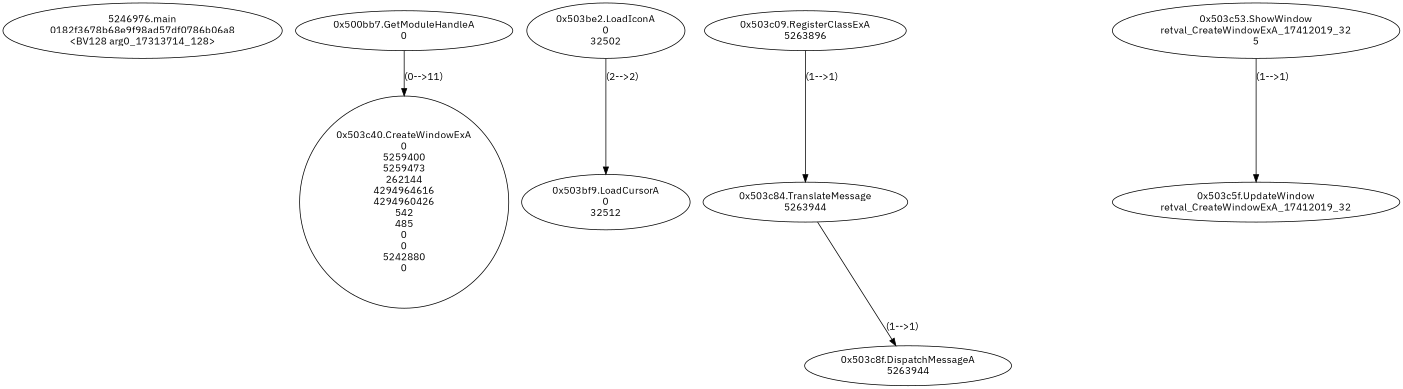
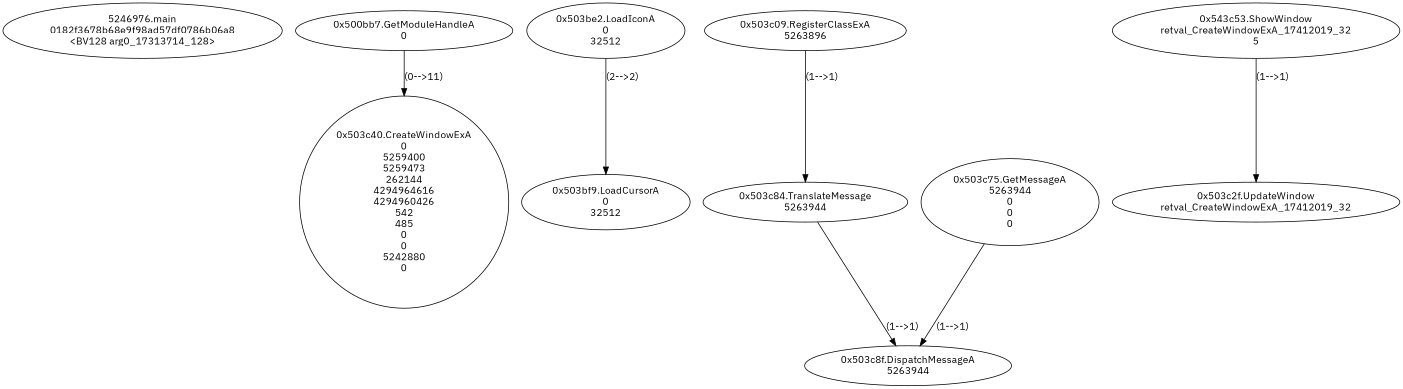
node "0x503be2.LoadIconA 0 32502": label "0x503be2.LoadIconA 0 32502" -> "0x503be2.LoadIconA 0 32512"
node "0x503c53.ShowWindow retval_CreateWindowExA_17412019_32 5": label "0x503c53.ShowWindow retval_CreateWindowExA_17412019_32 5" -> "0x543c53.ShowWindow retval_CreateWindowExA_17412019_32 5"
node "0x503c75.GetMessageA 5263944 0 0 0": added
node "0x503c5f.UpdateWindow retval_CreateWindowExA_17412019_32": label "0x503c5f.UpdateWindow retval_CreateWindowExA_17412019_32" -> "0x503c2f.UpdateWindow retval_CreateWindowExA_17412019_32"
